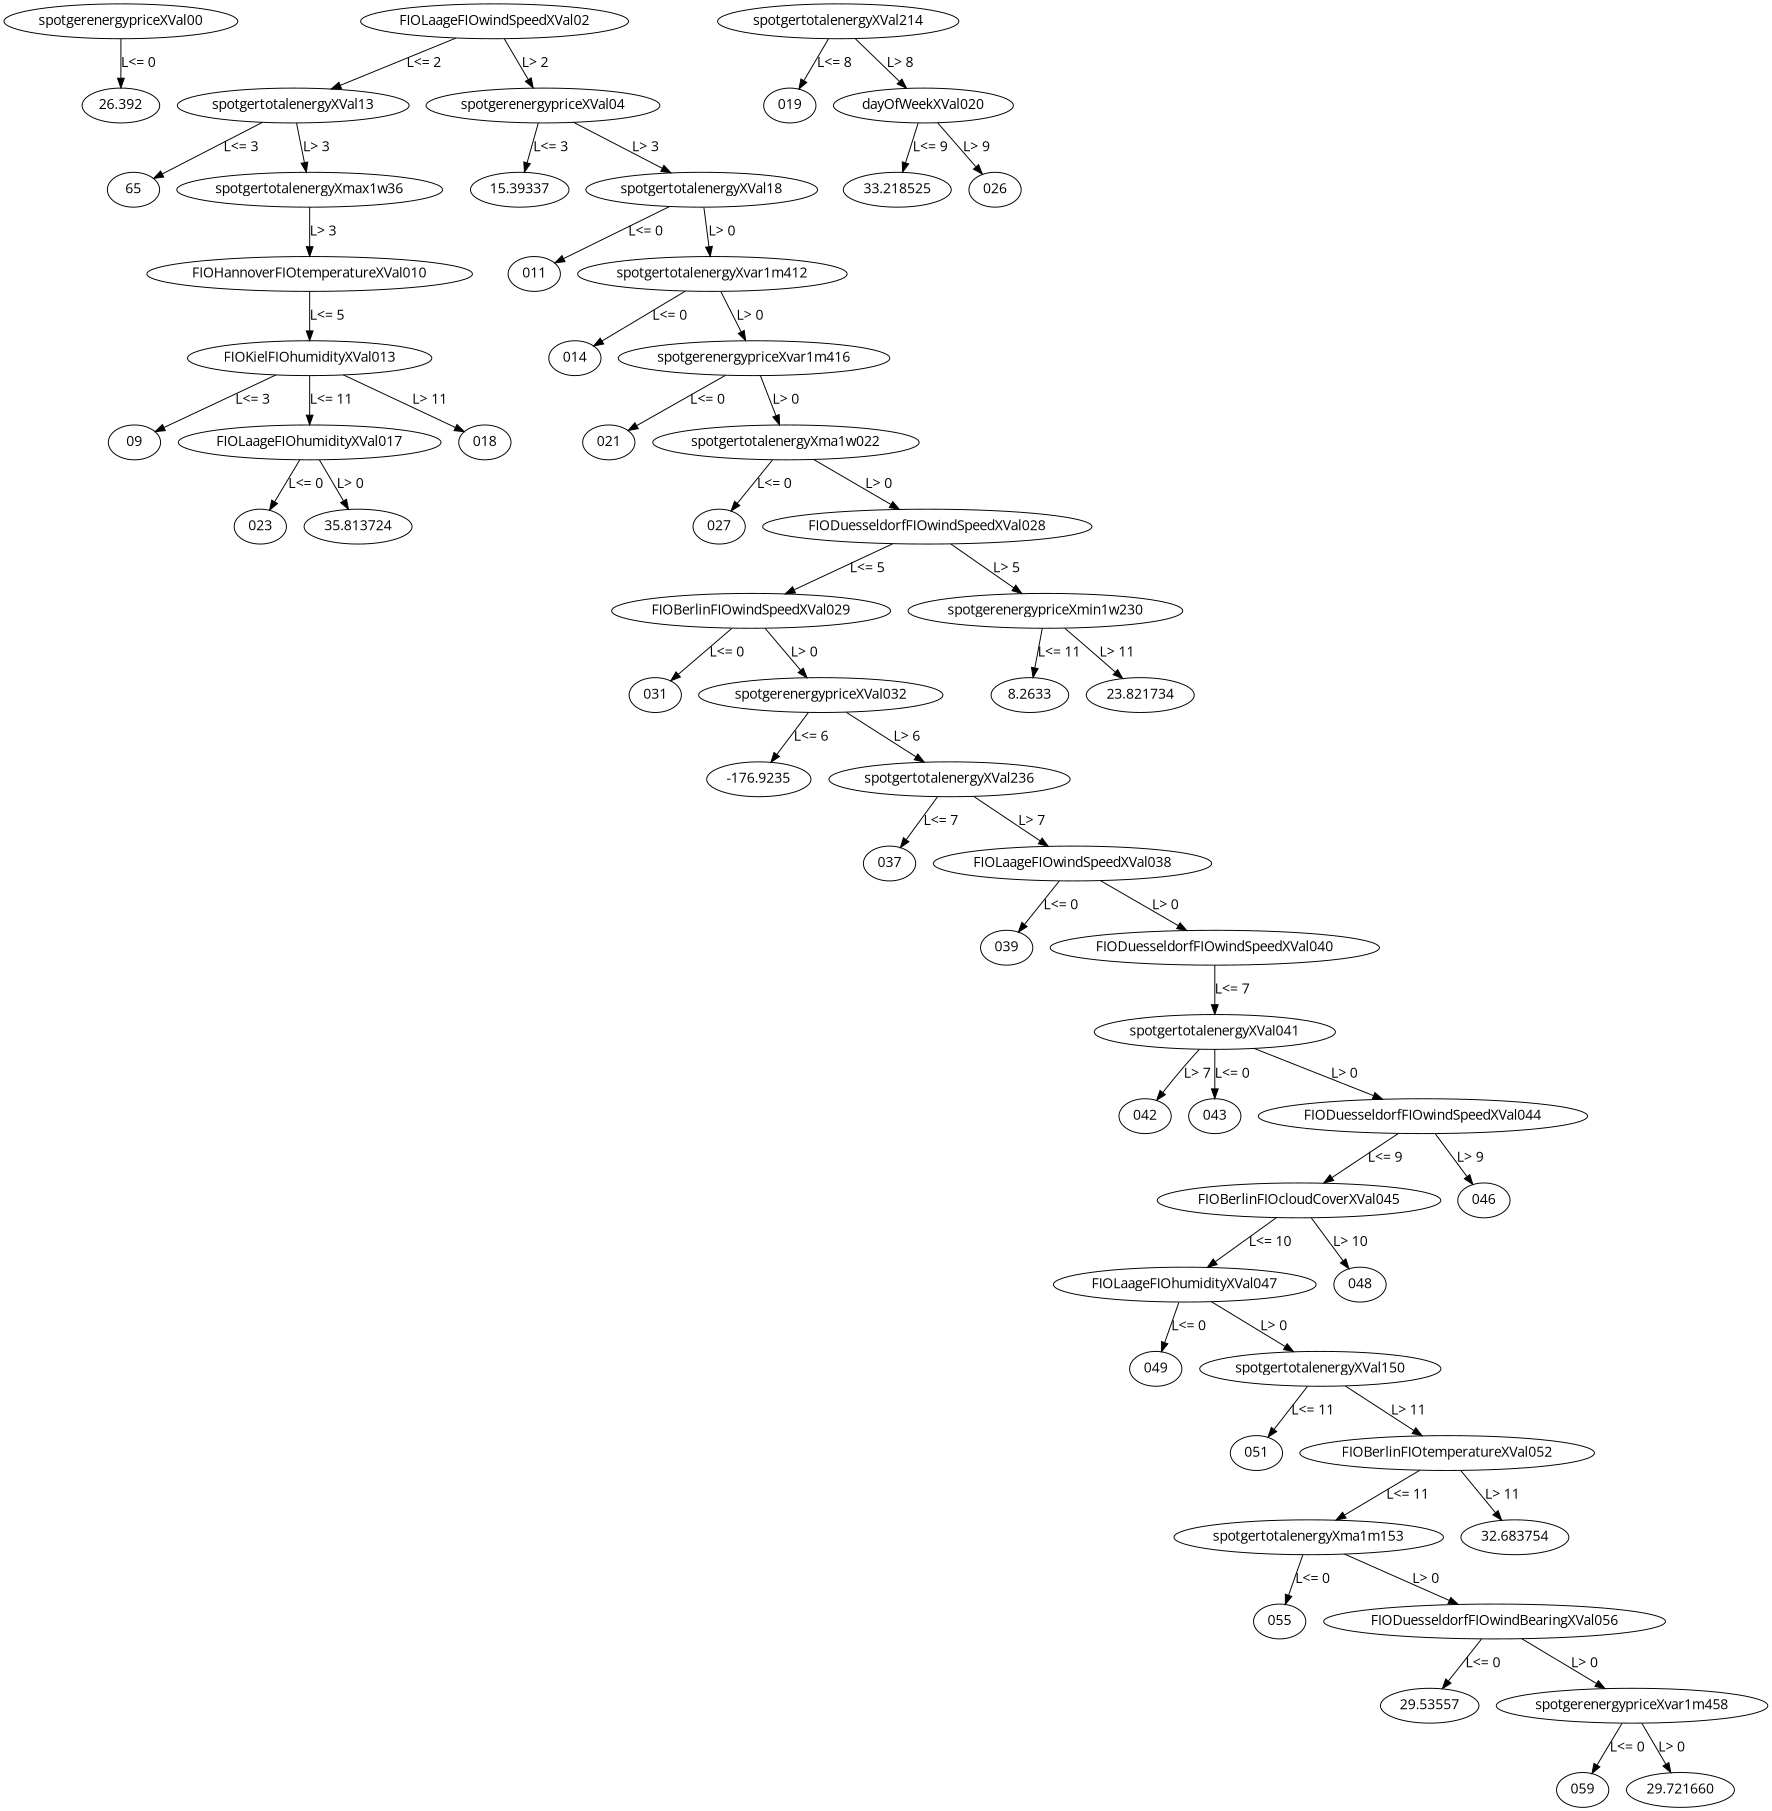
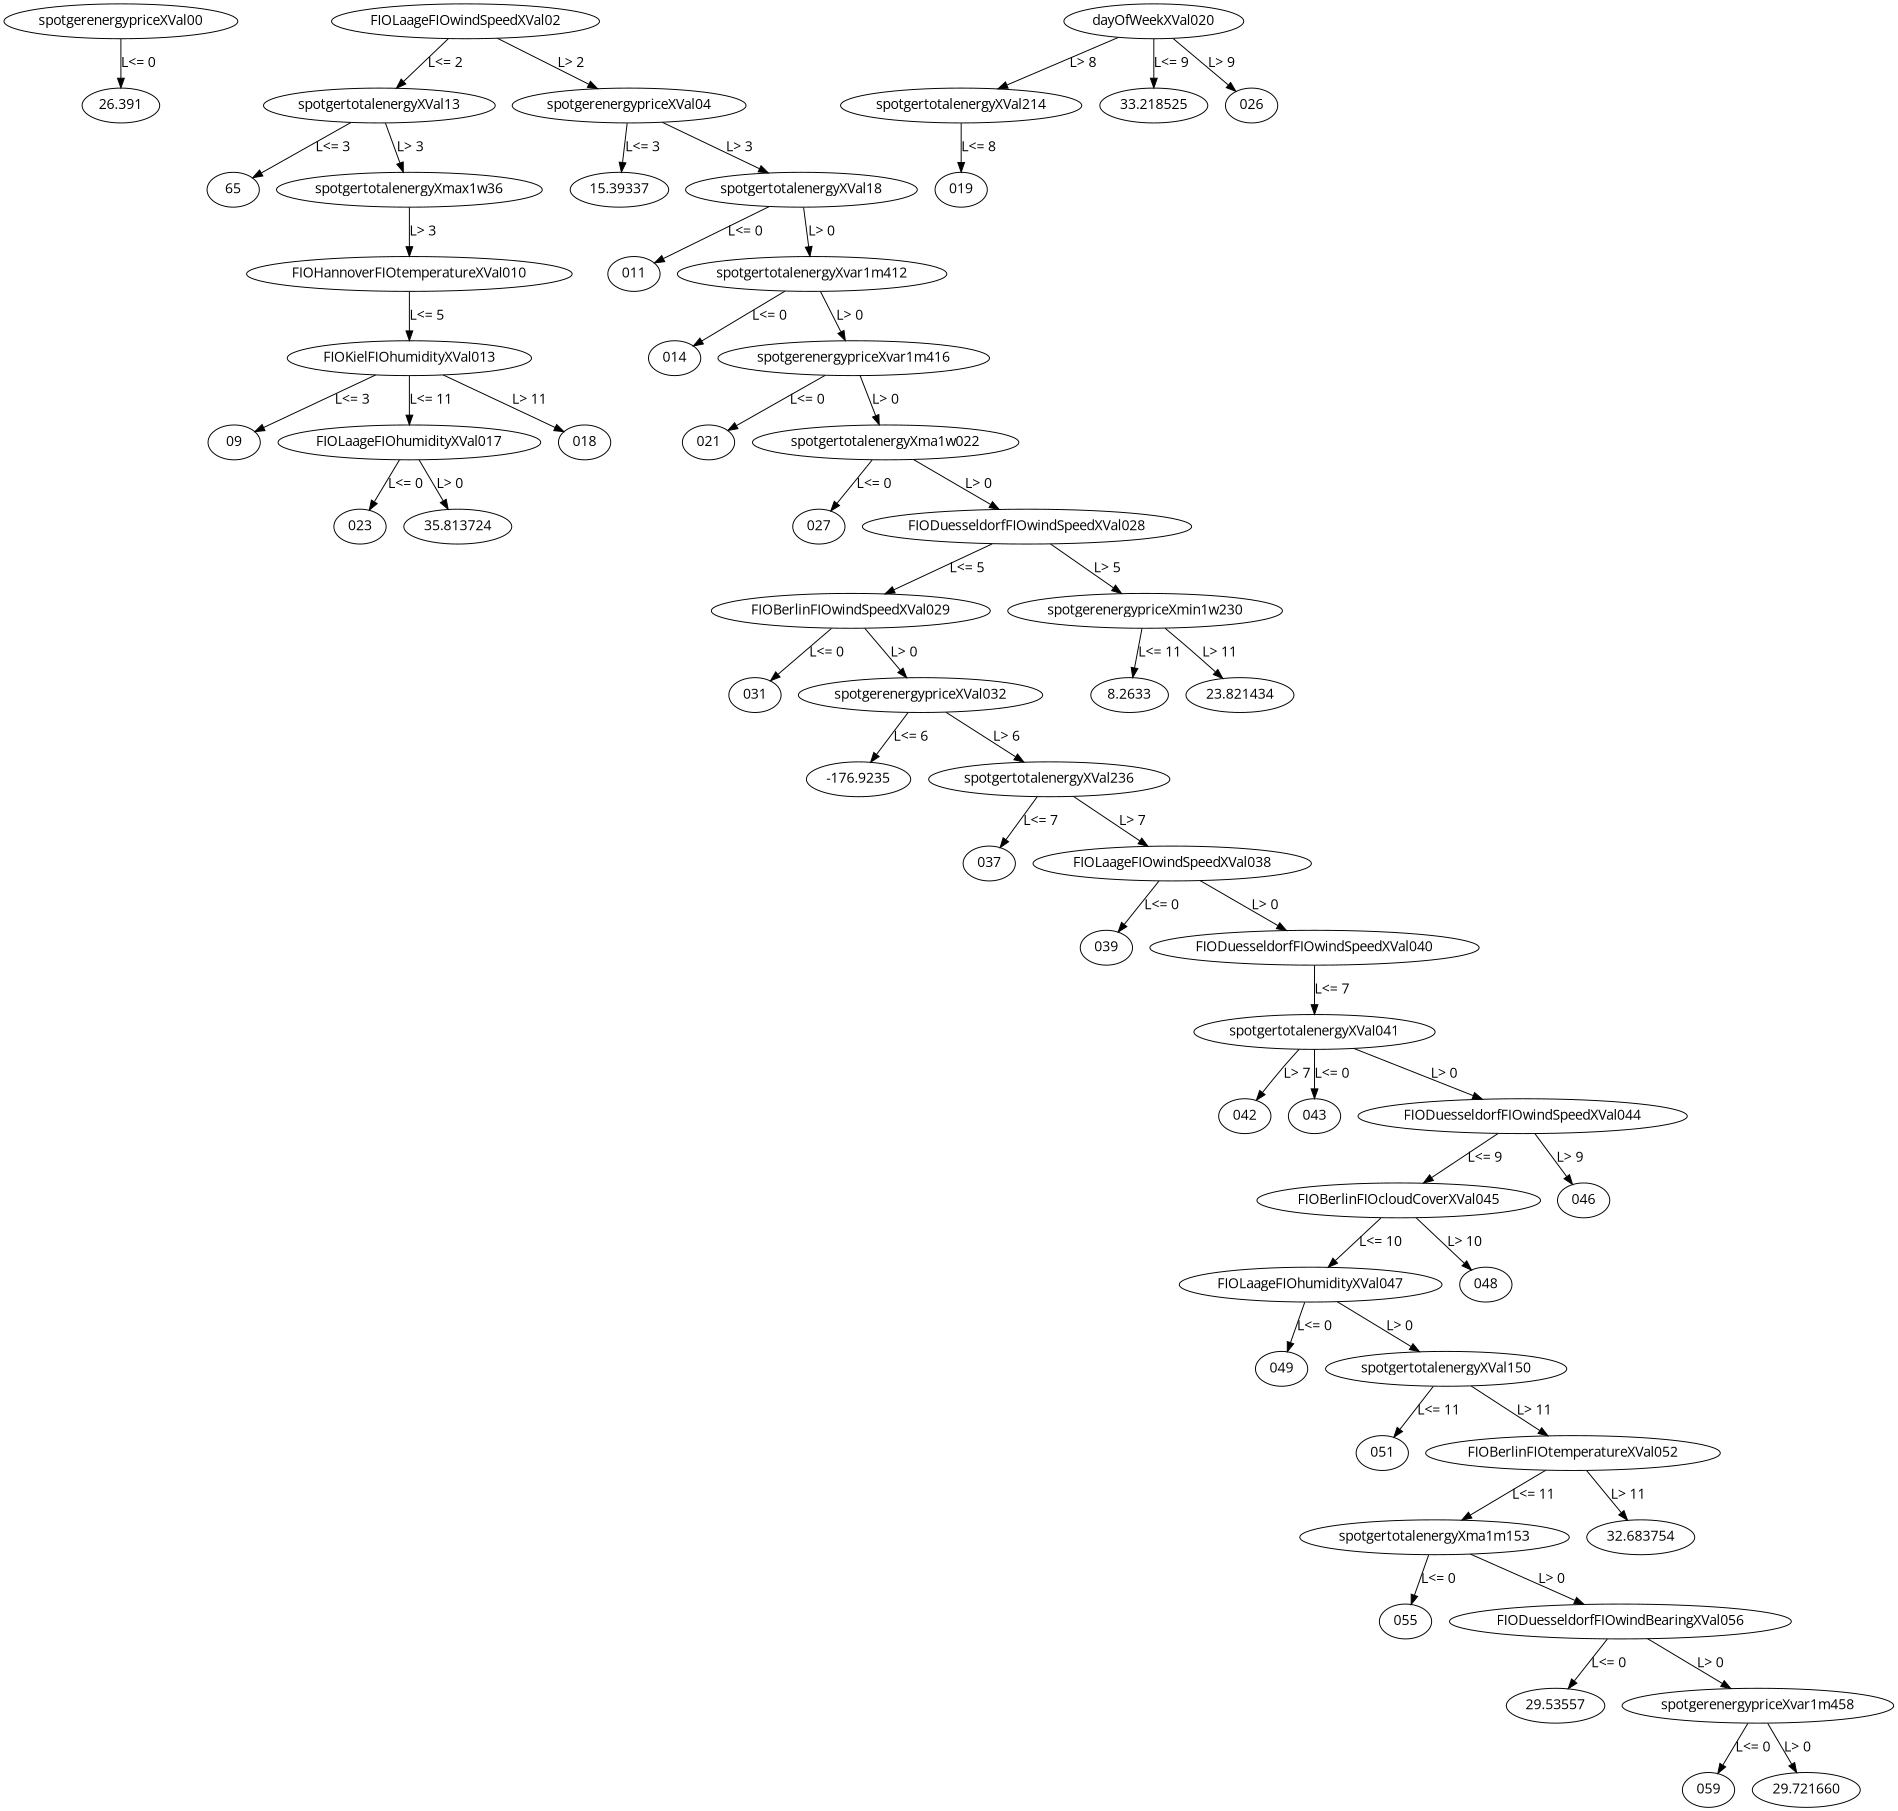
edge "spotgertotalenergyXVal214" -> "dayOfWeekXVal020": reversed
node "26.392": label "26.392" -> "26.391"
node "23.821734": label "23.821734" -> "23.821434"
